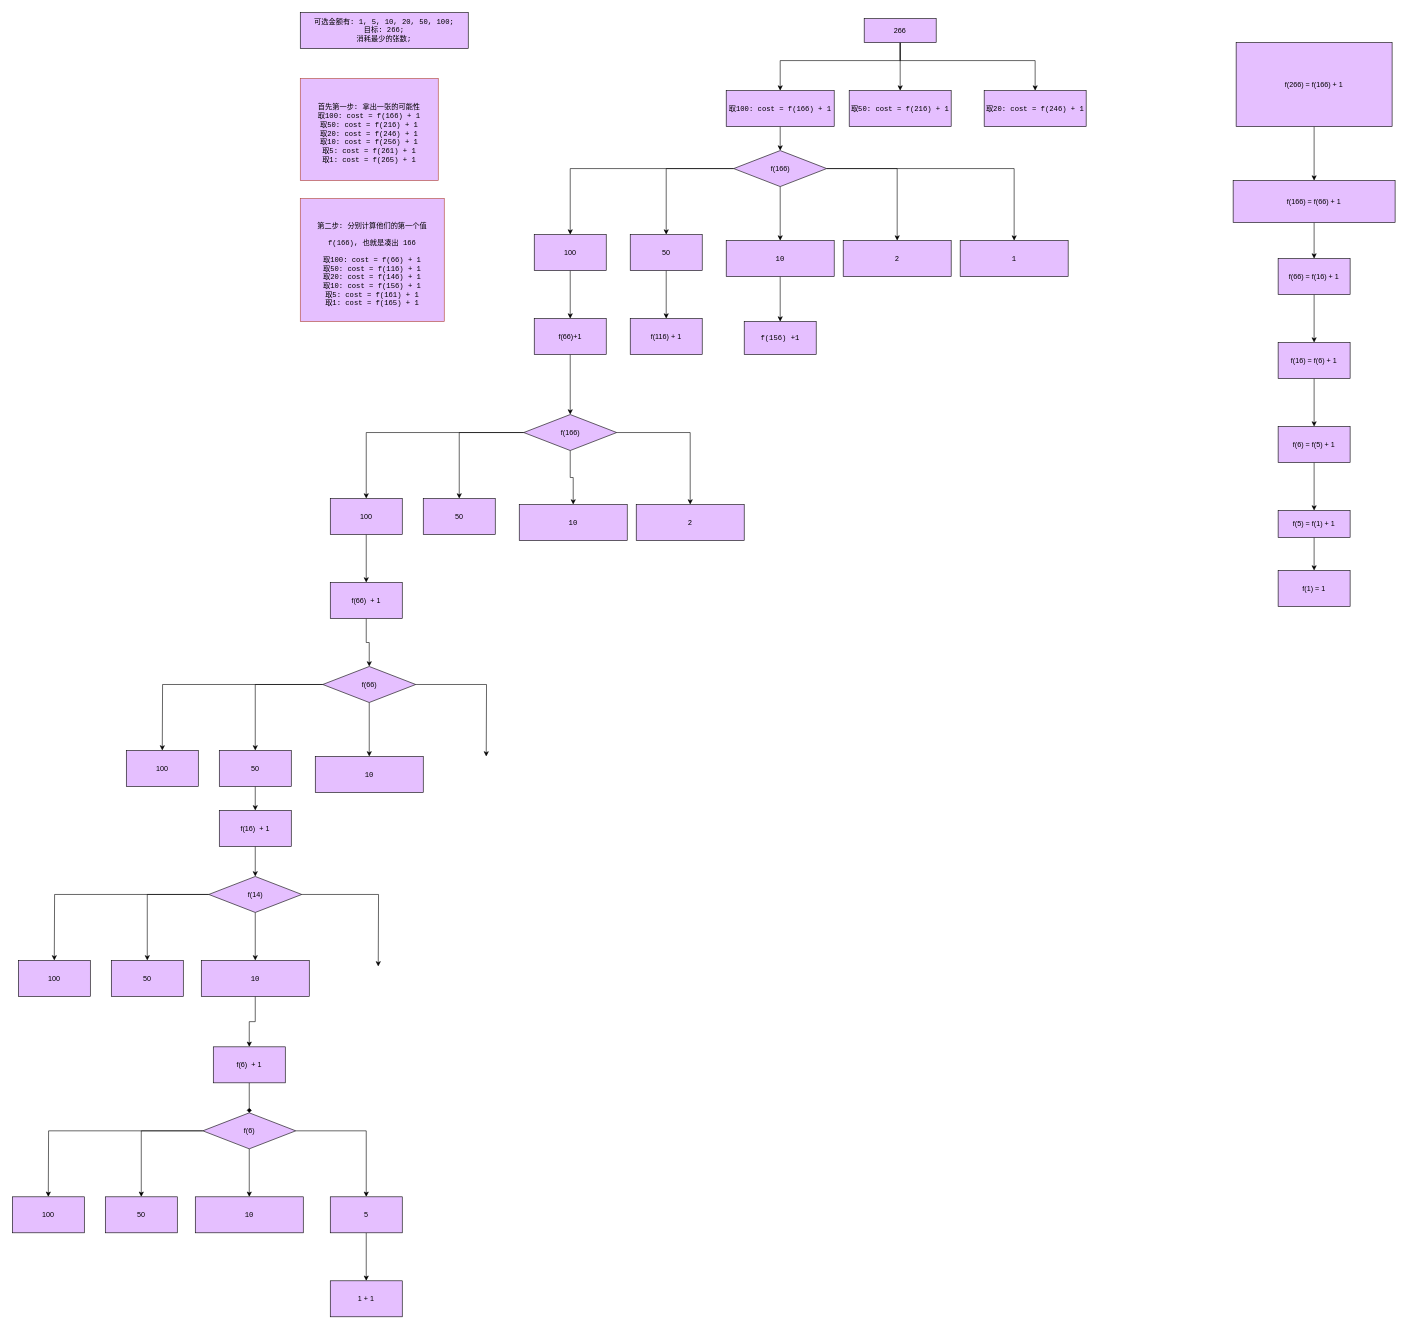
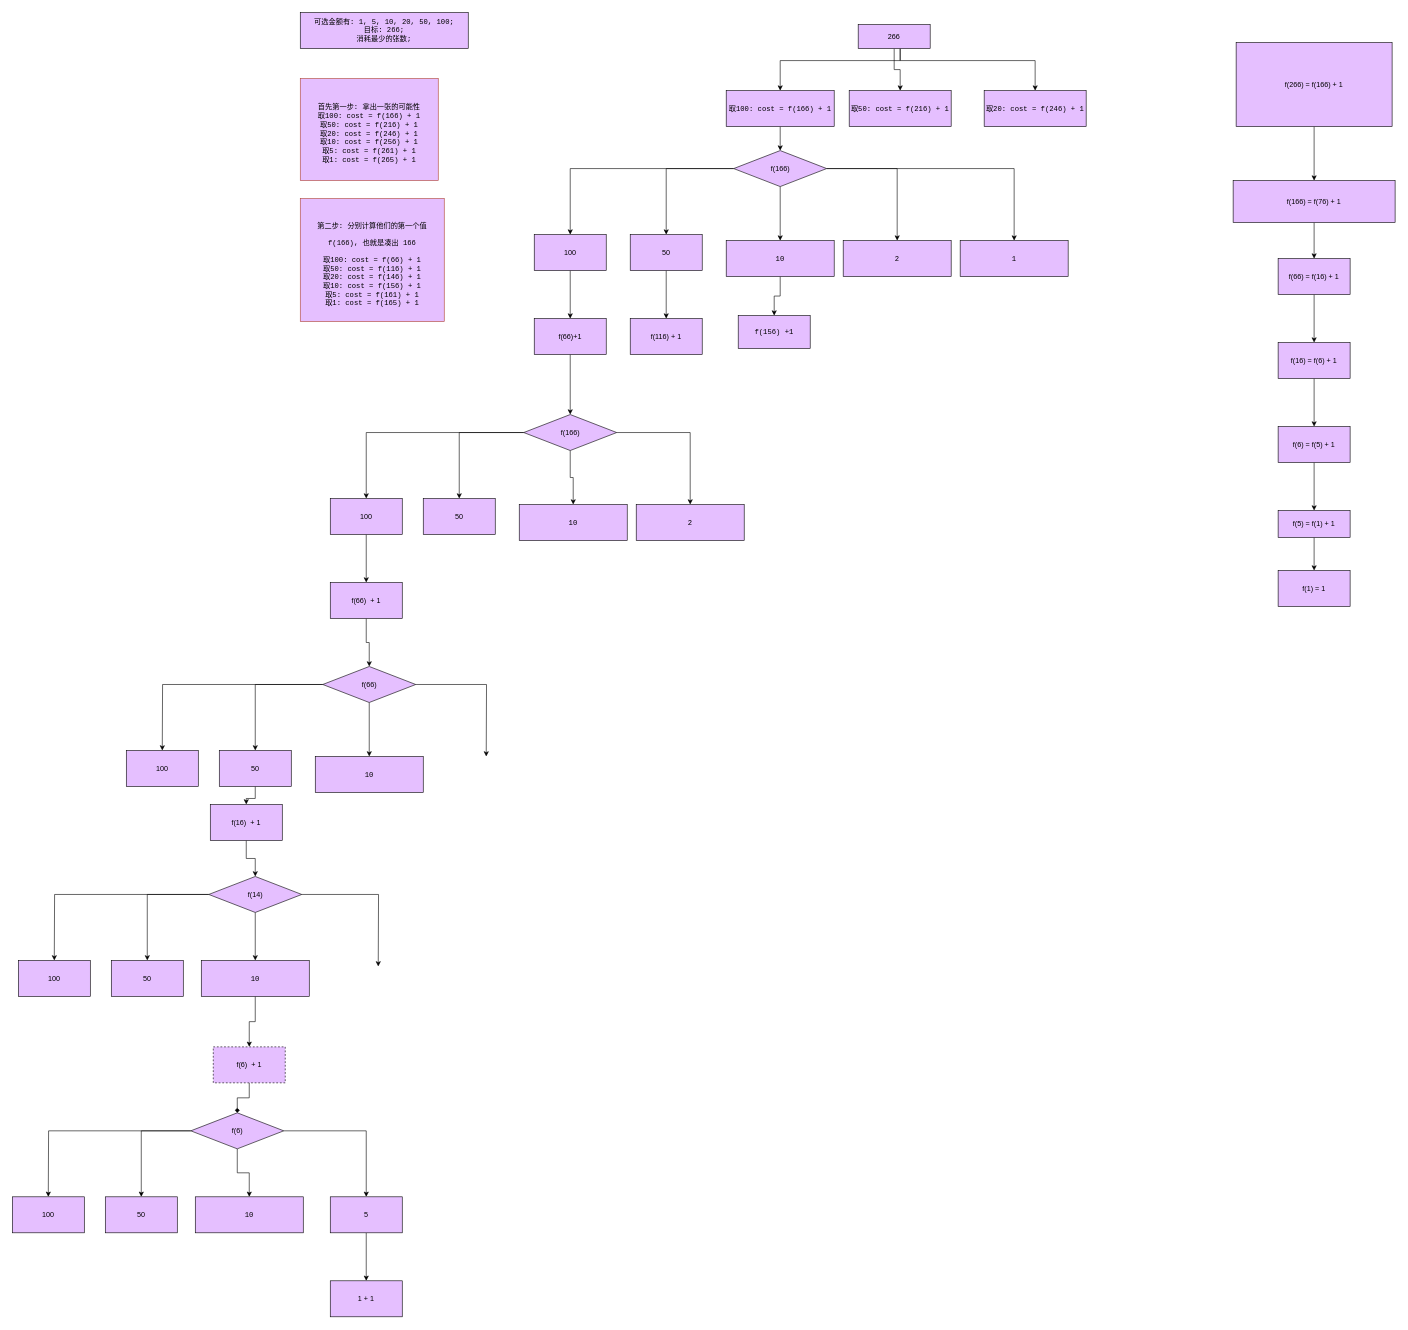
node "266": moved (900, 30) -> (894, 36)
node "f(166) = f(66) + 1": label "f(166) = f(66) + 1" -> "f(166) = f(76) + 1"
node "f(156) +1": moved (780, 338) -> (774, 332)
node "f(16) + 1": moved (255, 828) -> (246, 822)
node "f(6) + 1": style solid -> dashed
node "f(6)": moved (249, 1131) -> (237, 1131)
